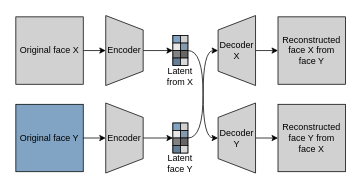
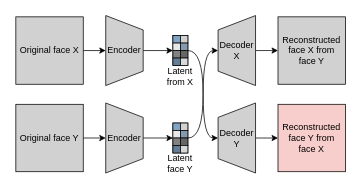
node "Original face Y": fillcolor #81a4c4 -> #d1d1d1
node "Reconstructed face Y from face X": fillcolor #d1d1d1 -> #f8cecc
